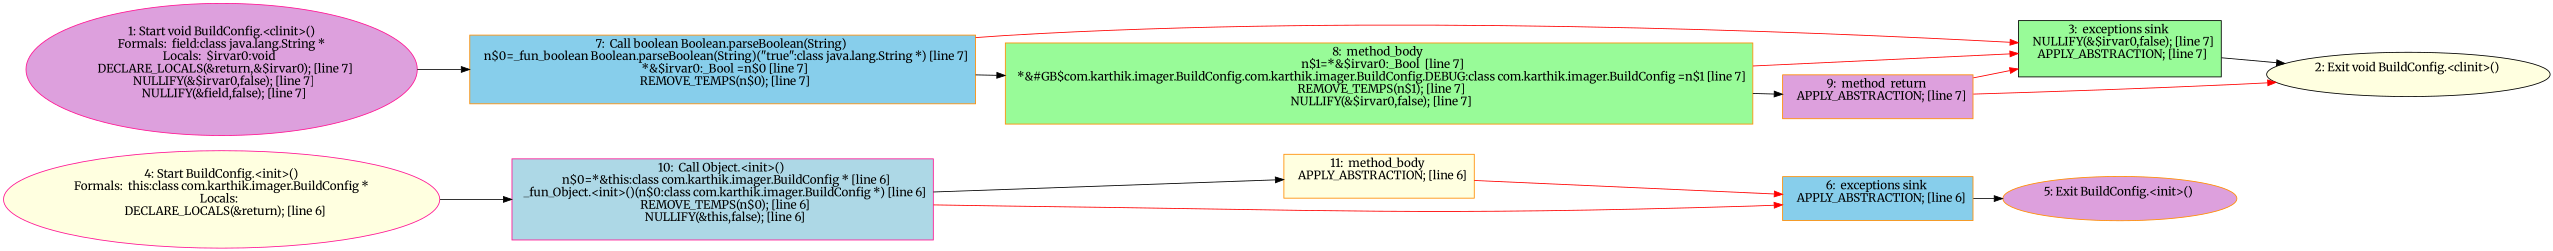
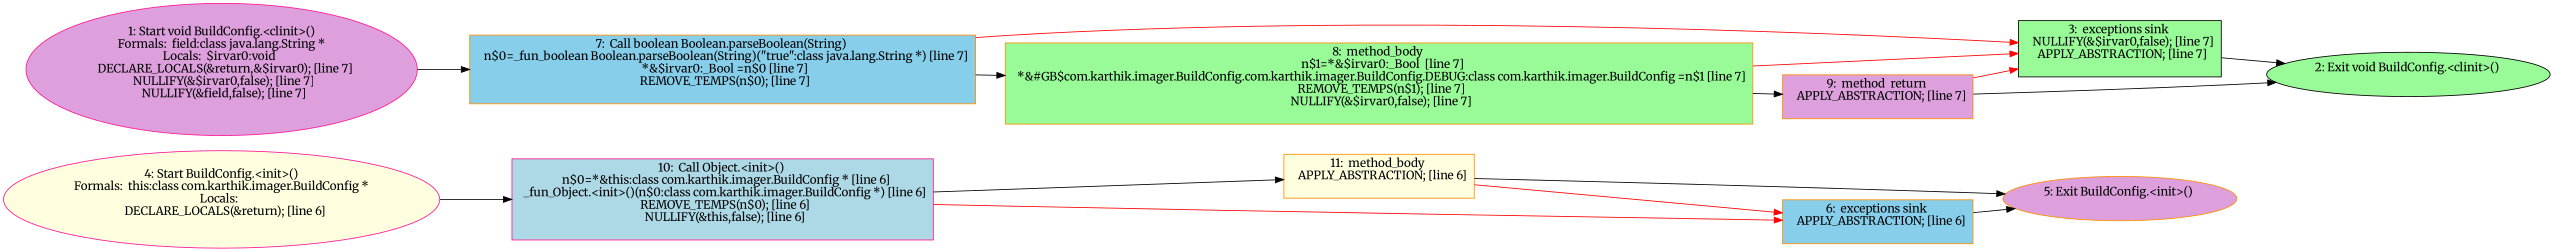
node "2: Exit void BuildConfig.<clinit>()": fillcolor lightyellow -> palegreen
edge "9:  method_return APPLY_ABSTRACTION; [line 7]" -> "2: Exit void BuildConfig.<clinit>()": color red -> black
edge "11:  method_body APPLY_ABSTRACTION; [line 6]" -> "5: Exit BuildConfig.<init>()": added
